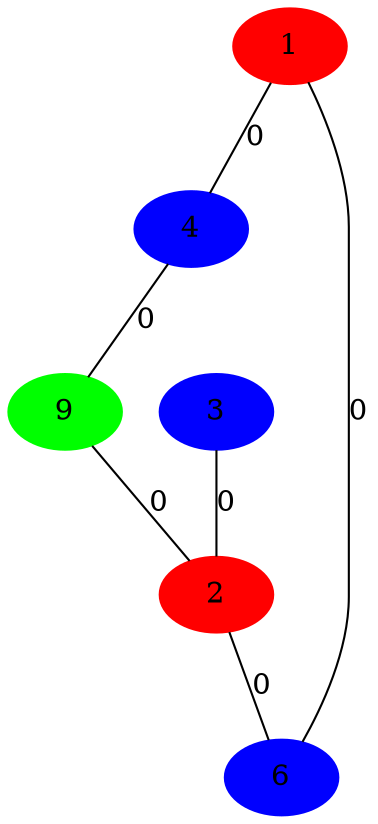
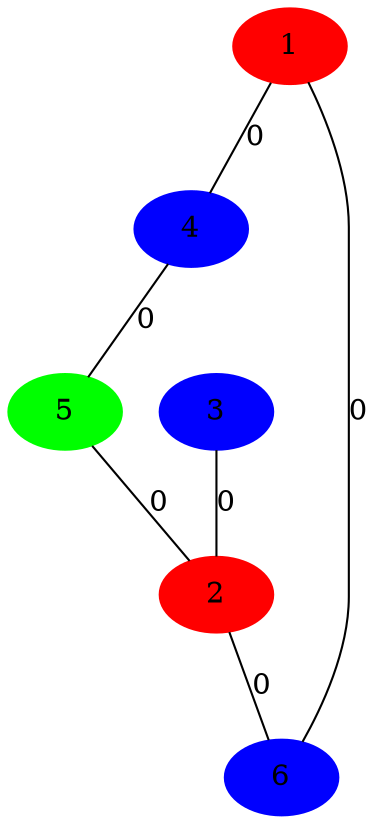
node "9": label "9" -> "5"
